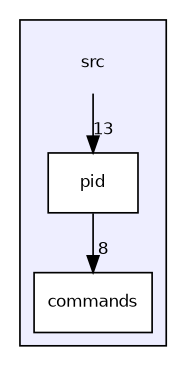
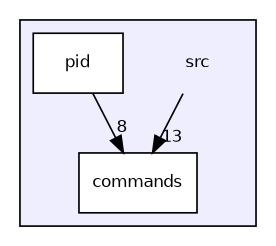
edge "src" -> "pid": now "src" -> "commands"
